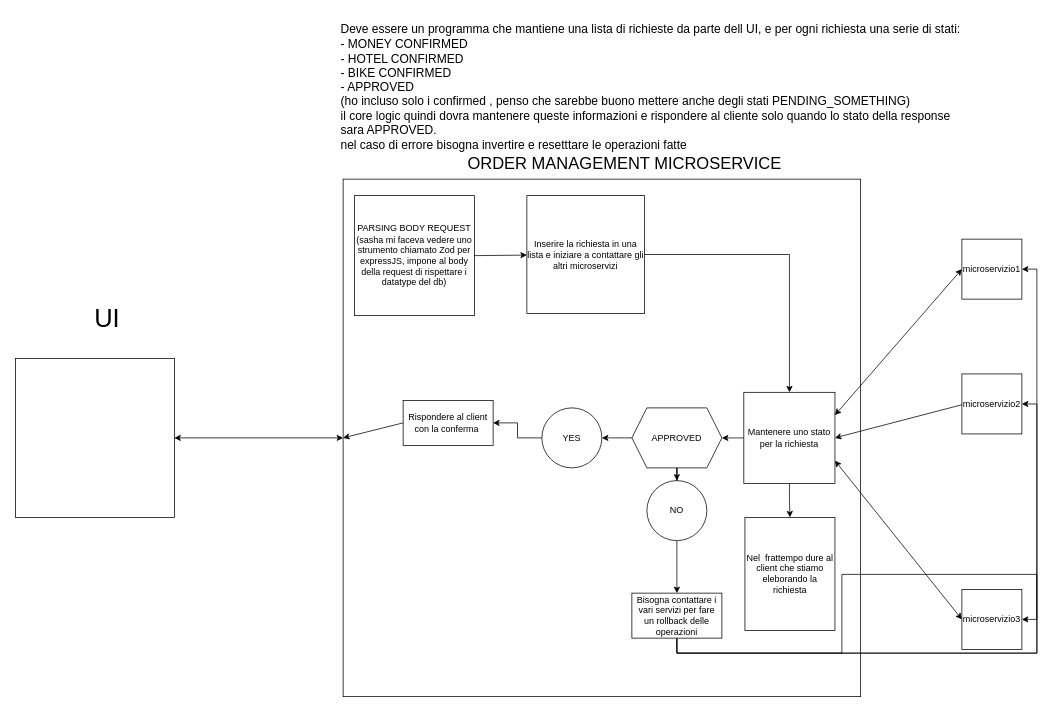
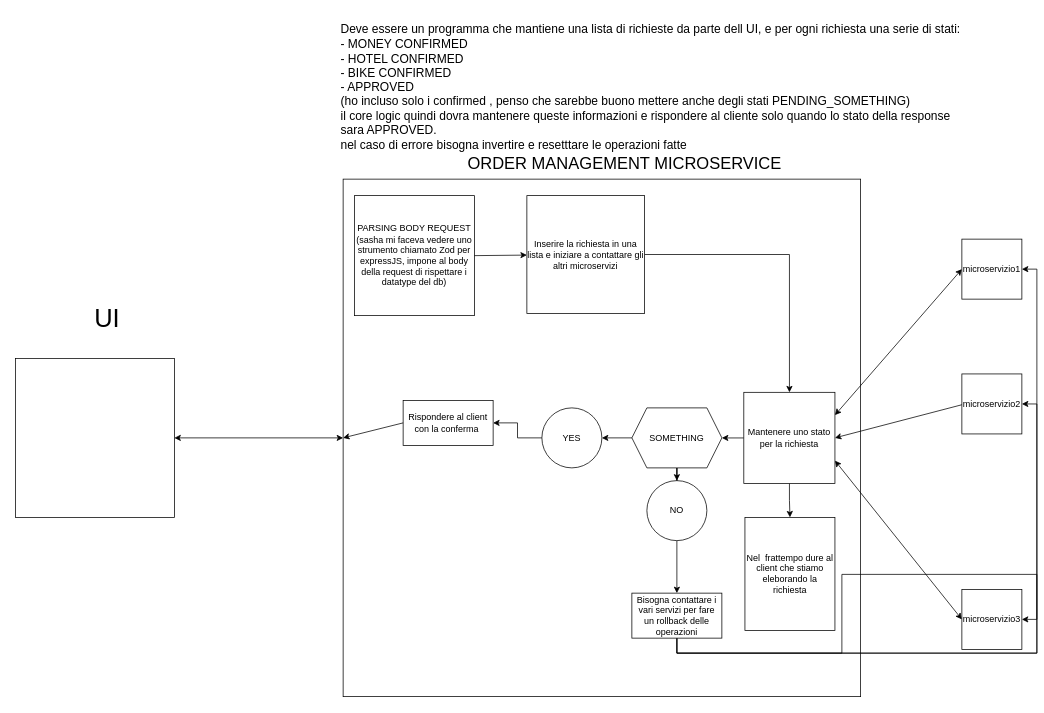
node "APPROVED": label "APPROVED" -> "SOMETHING"
